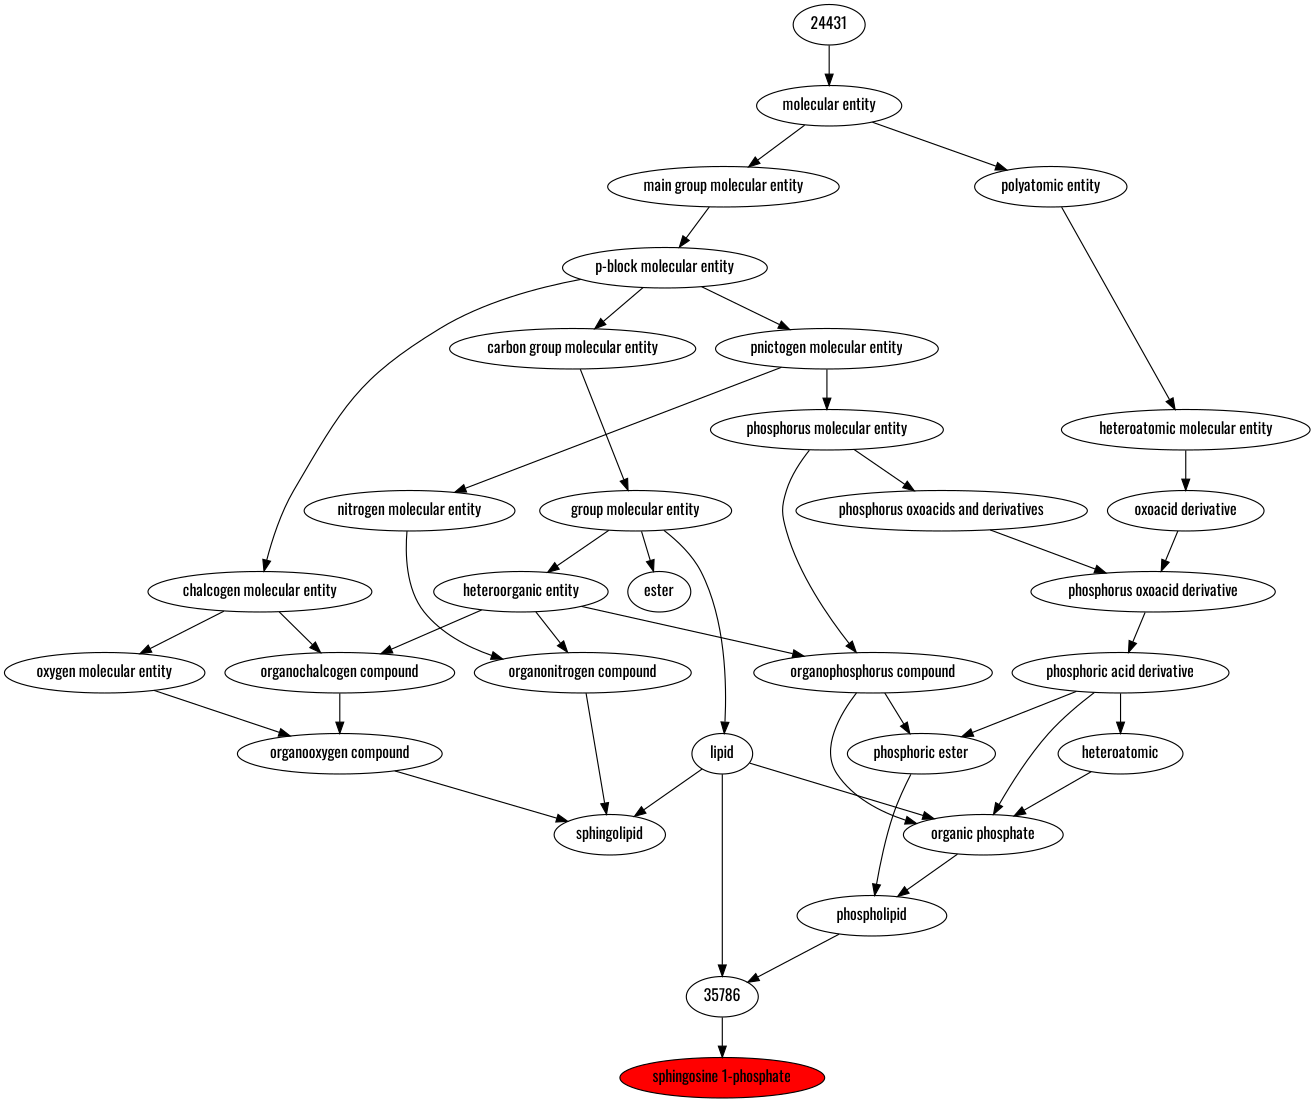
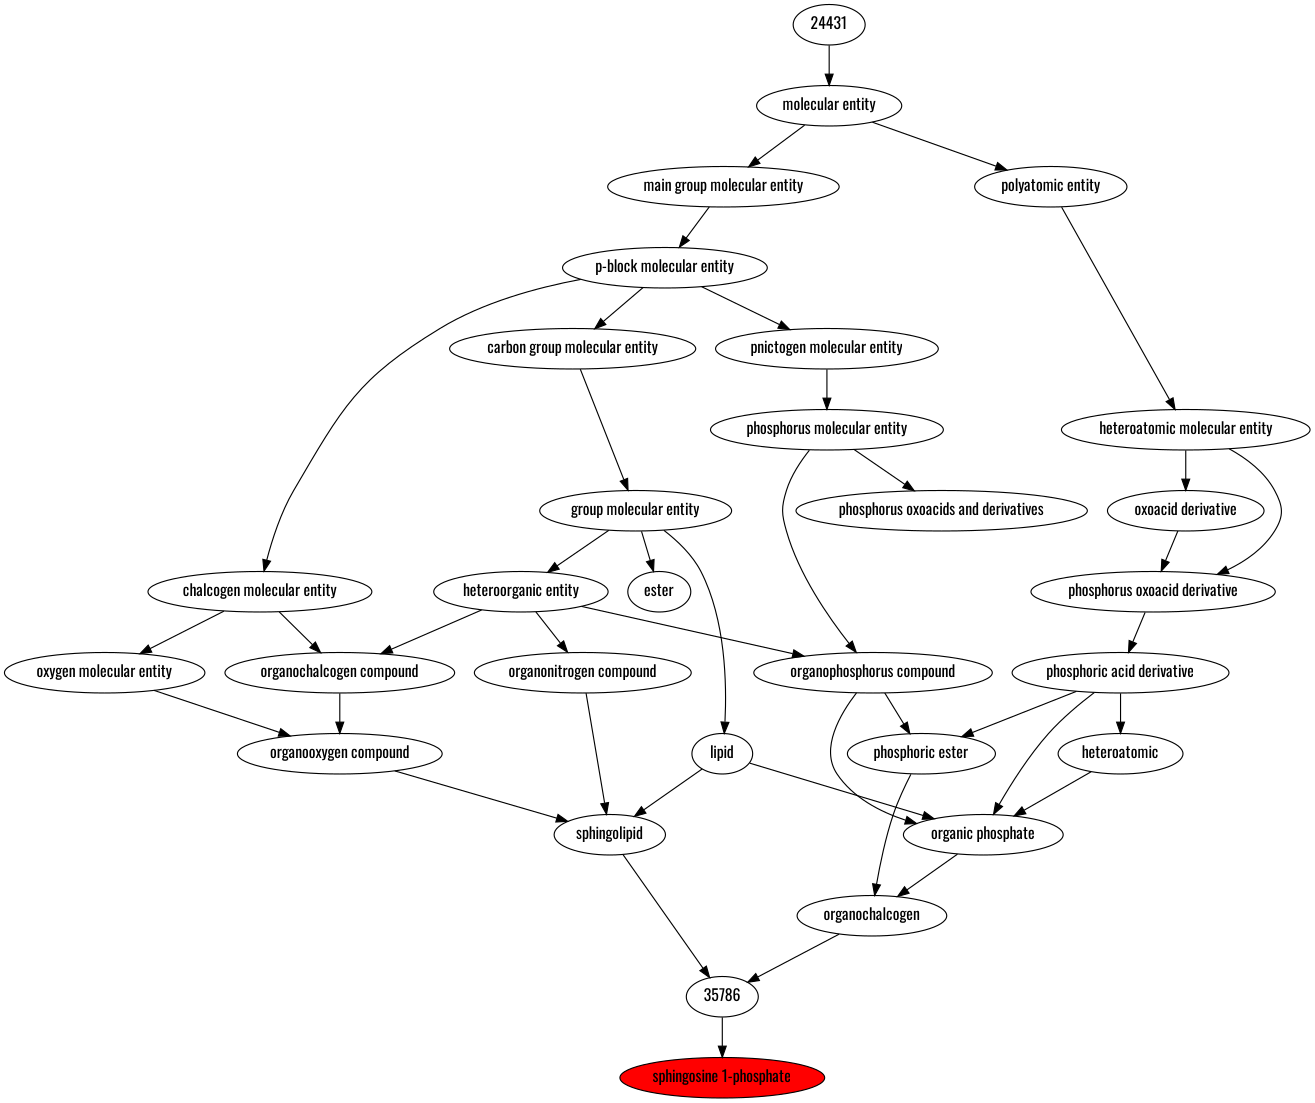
node "nitrogen molecular entity": removed
edge "phosphorus oxoacids and derivatives" -> "phosphorus oxoacid derivative": now "heteroatomic molecular entity" -> "phosphorus oxoacid derivative"
edge "lipid" -> "35786": now "sphingolipid" -> "35786"
node "phospholipid": label "phospholipid" -> "organochalcogen"
